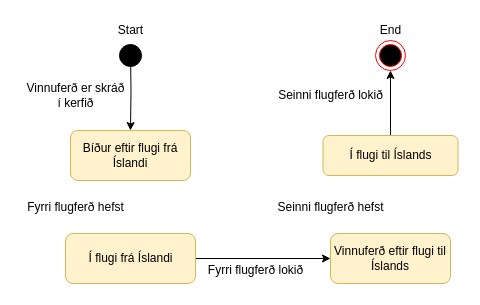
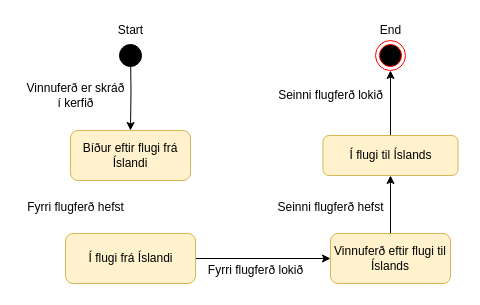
edge "Vinnuferð eftir flugi til Íslands" -> "Í flugi til Íslands": added
